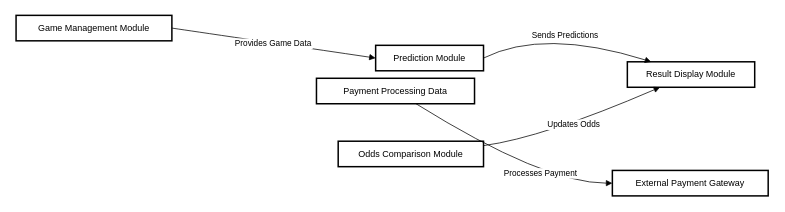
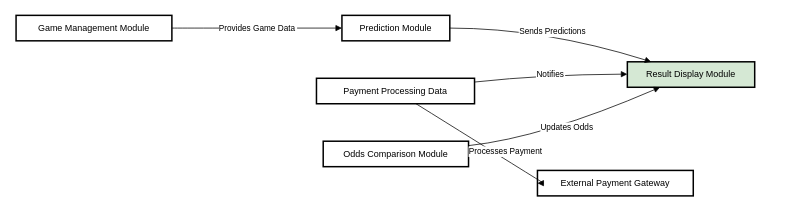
node "Prediction Module": moved (429, 58) -> (396, 28)
node "Result Display Module": fillcolor #ffffff -> #d5e8d4
edge "Payment Processing Data" -> "Result Display Module": added, label "Notifies"
node "Odds Comparison Module": moved (411, 154) -> (396, 154)
node "External Payment Gateway": moved (690, 183) -> (615, 183)
